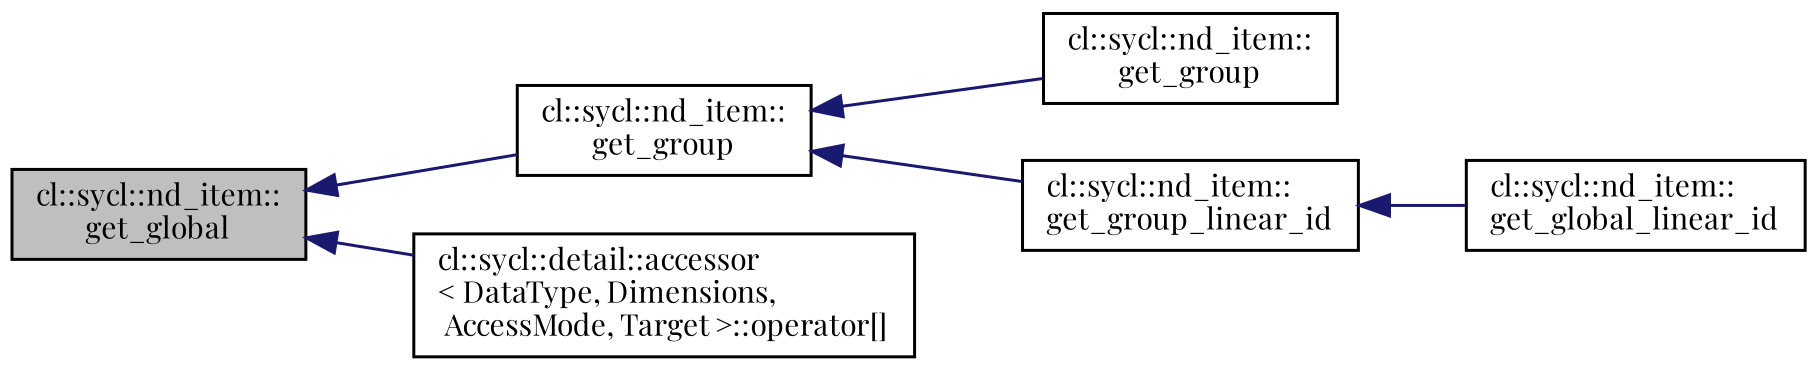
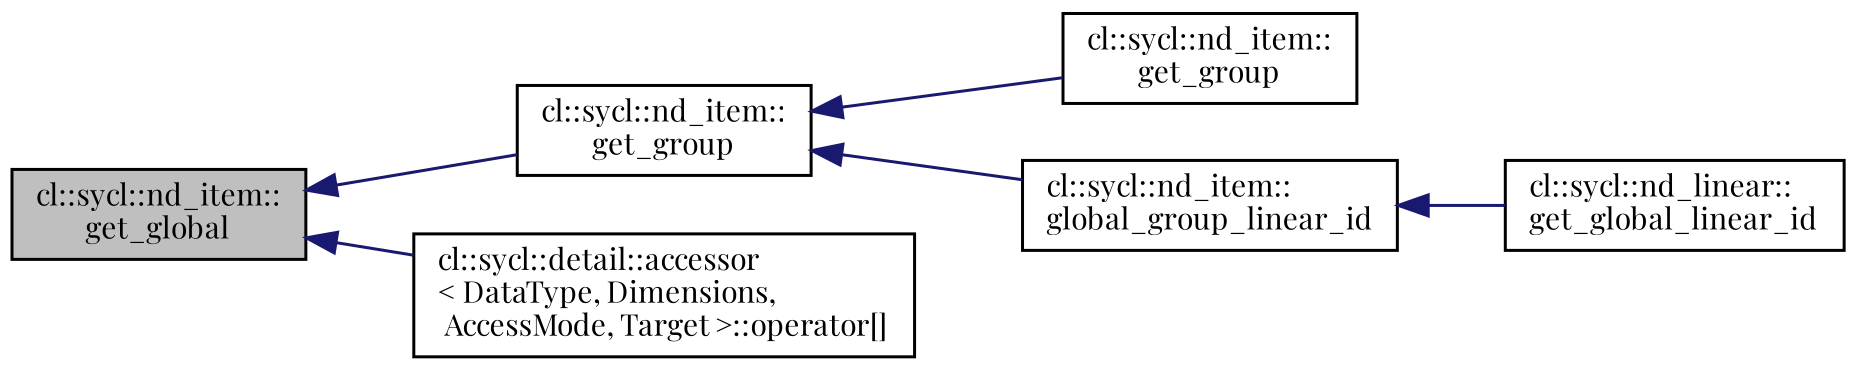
node "cl::sycl::nd_item:: get_group_linear_id": label "cl::sycl::nd_item:: get_group_linear_id" -> "cl::sycl::nd_item:: global_group_linear_id"
node "cl::sycl::nd_item:: get_global_linear_id": label "cl::sycl::nd_item:: get_global_linear_id" -> "cl::sycl::nd_linear:: get_global_linear_id"
